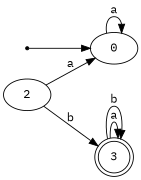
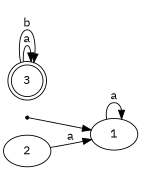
node "0": label "0" -> "1"
edge "2" -> "3": removed, label "b"
